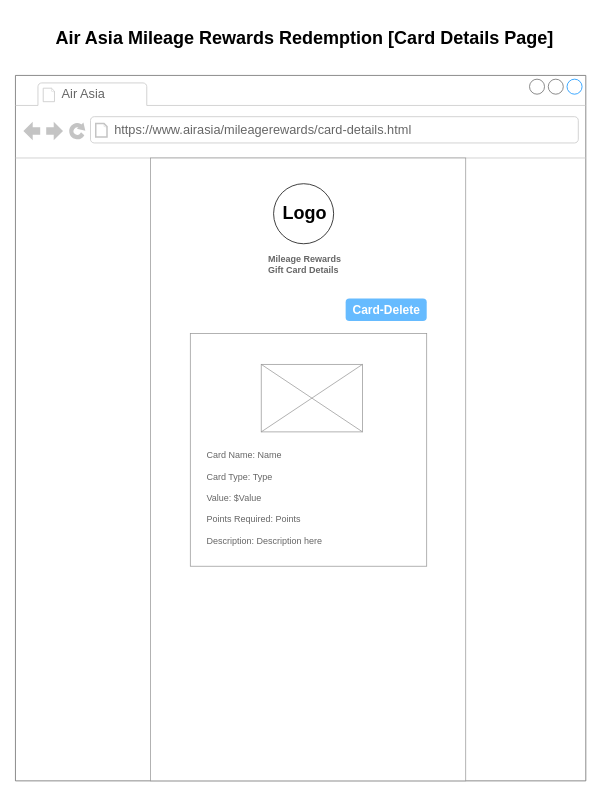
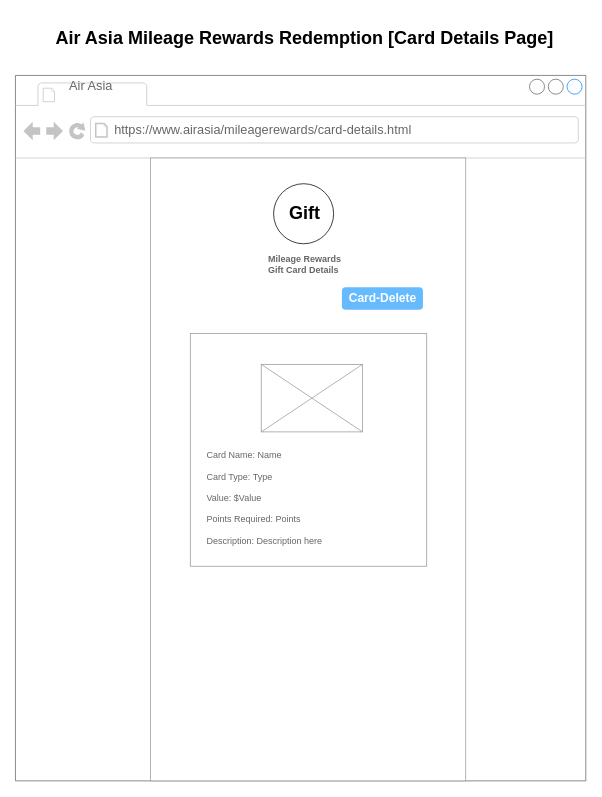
node "Air Asia": moved (102, 94) -> (109, 87)
node "Logo": label "Logo" -> "Gift"
node "Card-Delete": moved (386, 310) -> (382, 298)
